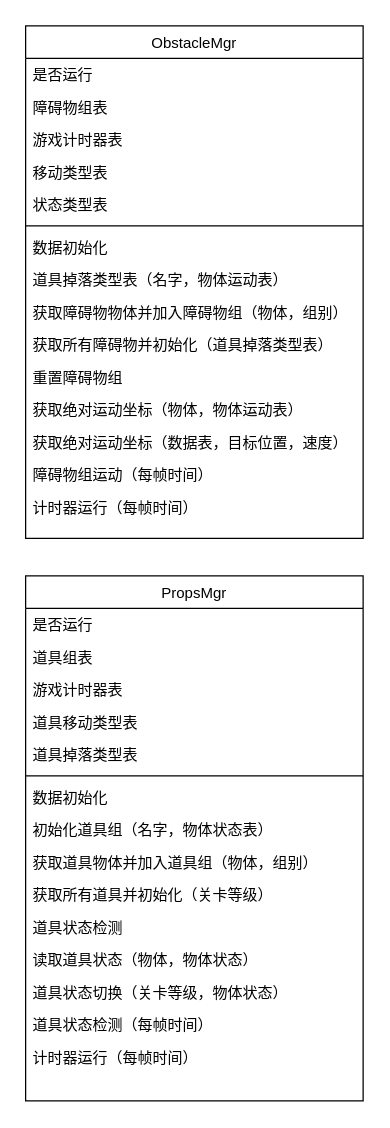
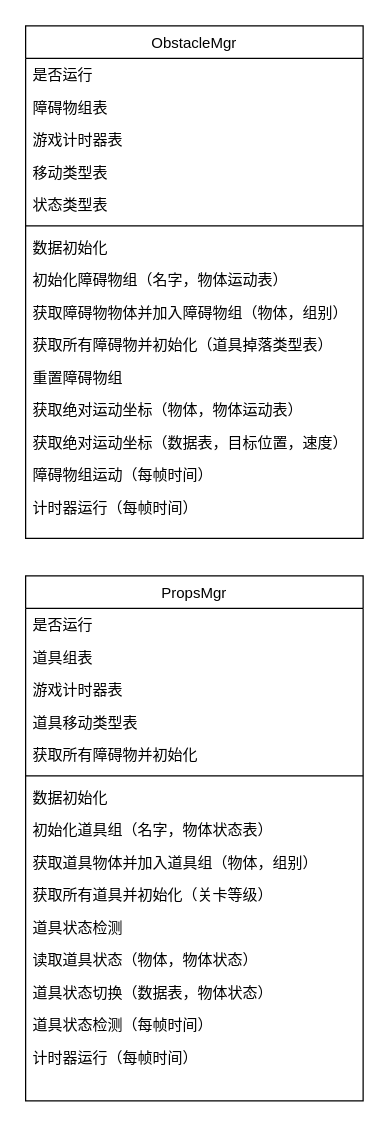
node "道具掉落类型表（名字，物体运动表）": label "道具掉落类型表（名字，物体运动表）" -> "初始化障碍物组（名字，物体运动表）"
node "道具掉落类型表": label "道具掉落类型表" -> "获取所有障碍物并初始化"
node "道具状态切换（关卡等级，物体状态）": label "道具状态切换（关卡等级，物体状态）" -> "道具状态切换（数据表，物体状态）"
